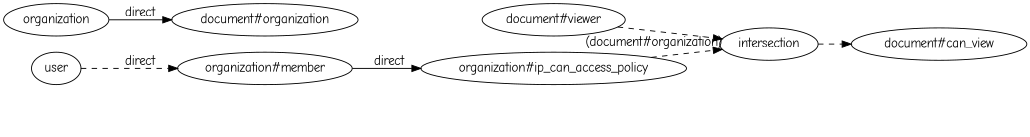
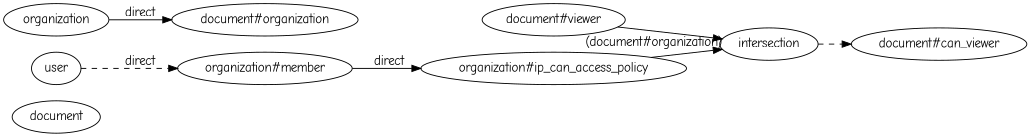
edge "document#viewer" -> "intersection": style dashed -> solid
node "document#can_view": label "document#can_view" -> "document#can_viewer"
edge "organization#ip_can_access_policy" -> "intersection": style dashed -> solid
node "document": added
